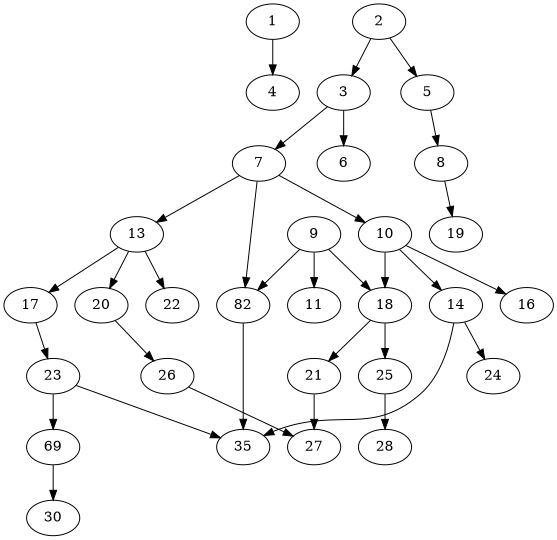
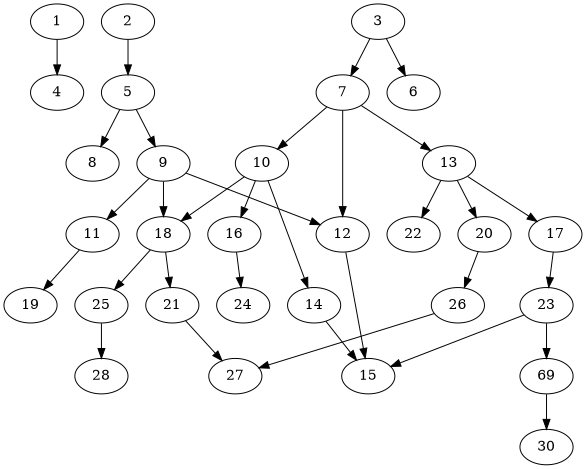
edge "2" -> "3": removed
edge "5" -> "9": added
edge "8" -> "19": now "11" -> "19"
node "82": label "82" -> "12"
edge "14" -> "24": now "16" -> "24"
node "35": label "35" -> "15"
